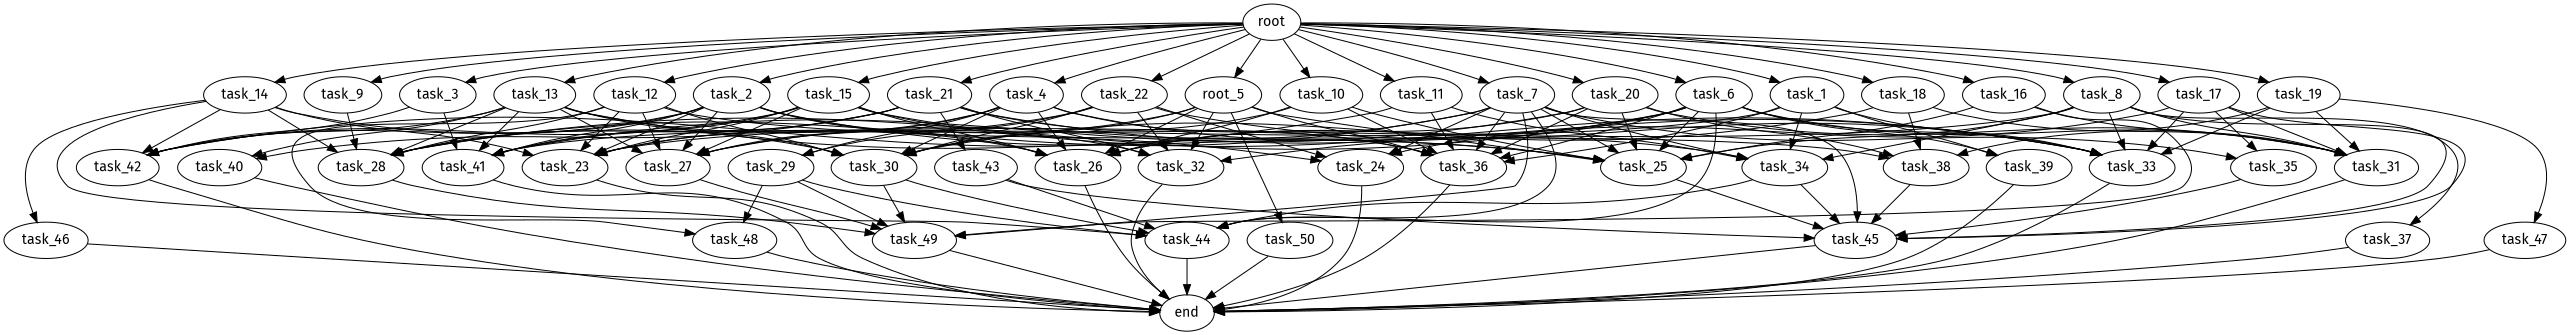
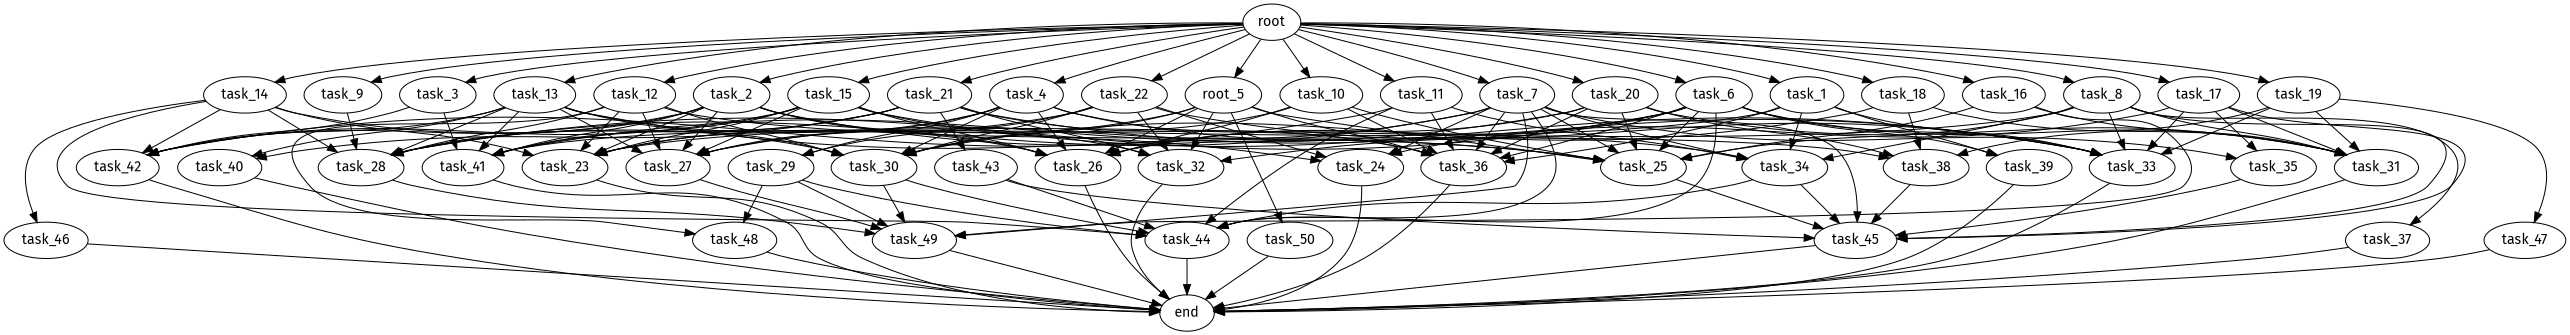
edge "task_11" -> "task_44": added
